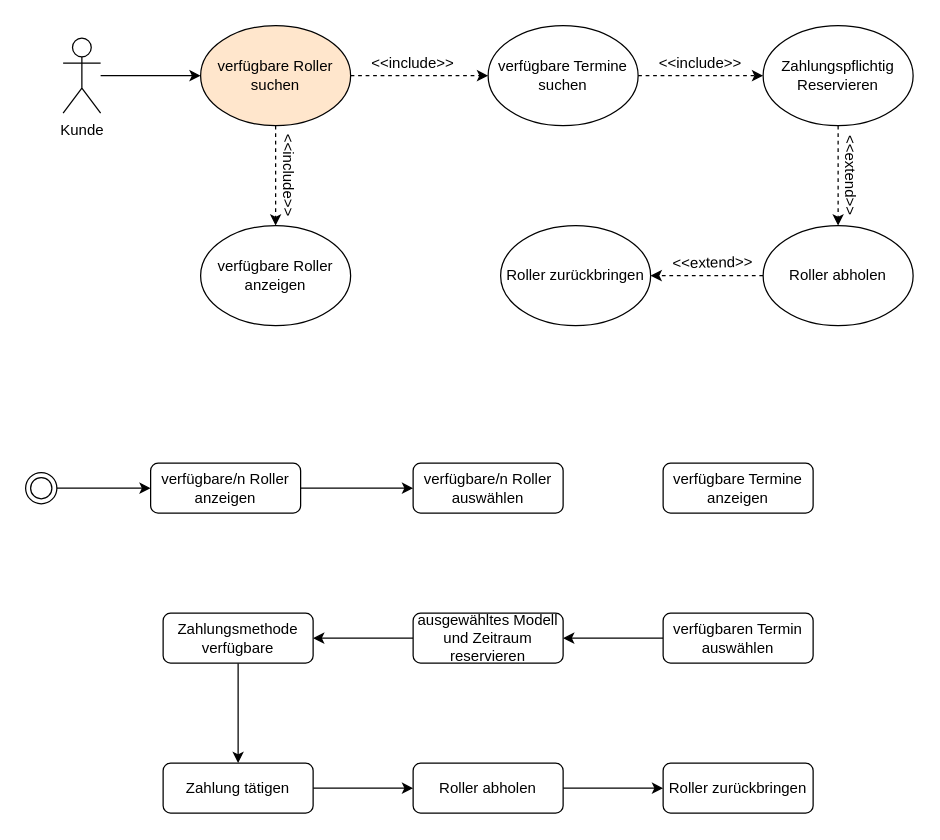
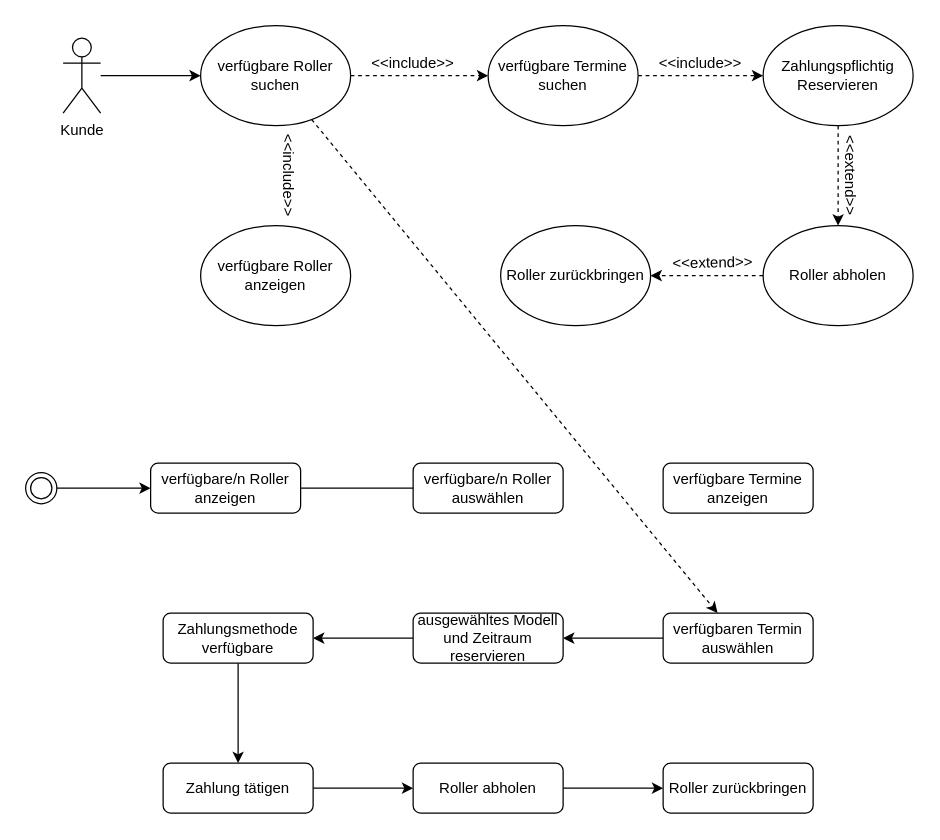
node "verfügbare Roller suchen": fillcolor #ffe6cc -> #ffffff
edge "verfügbare Roller suchen" -> "verfügbare Roller anzeigen": now "verfügbare Roller suchen" -> "verfügbaren Termin auswählen"
edge "verfügbare/n Roller anzeigen" -> "verfügbare/n Roller auswählen": arrowhead classic -> none
